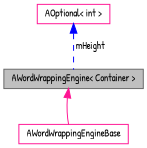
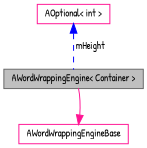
edge "AWordWrappingEngineBase" -> "AWordWrappingEngine< Container >": reversed
